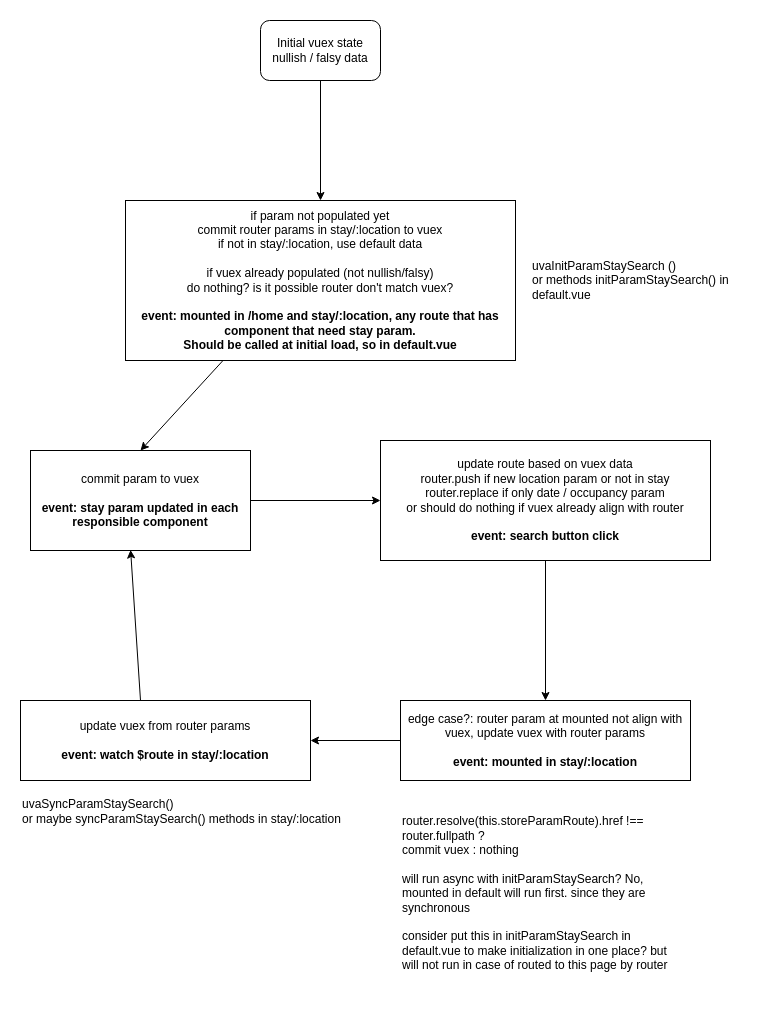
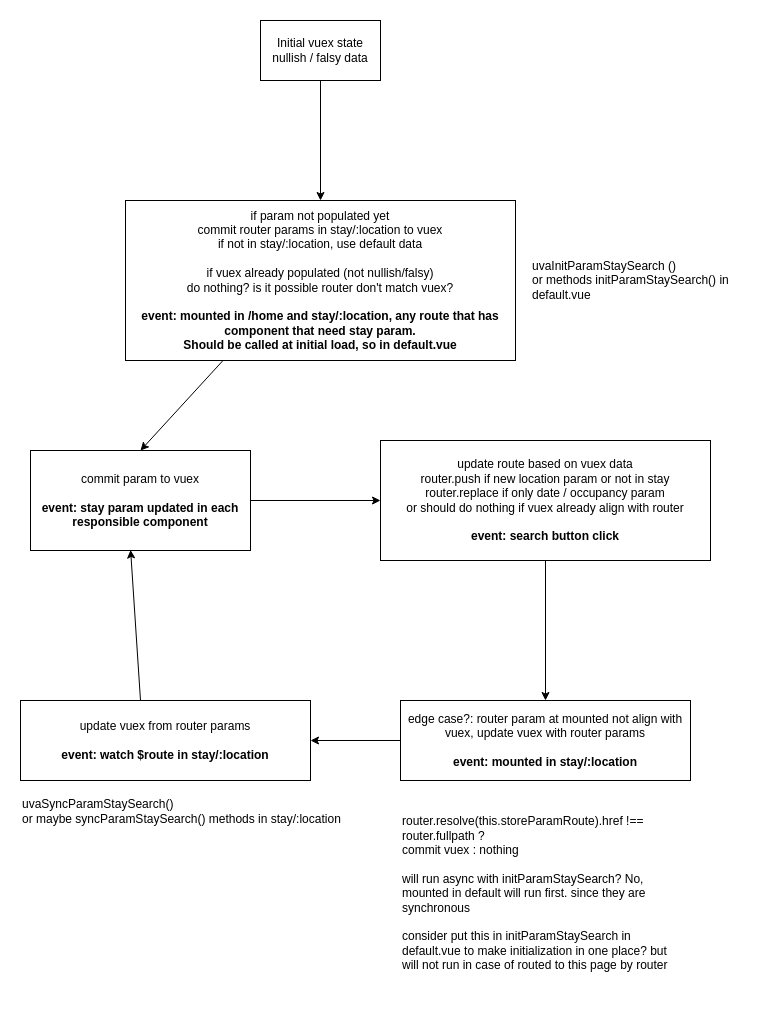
node "Initial vuex state nullish / falsy data": shape rounded rectangle -> rectangle
